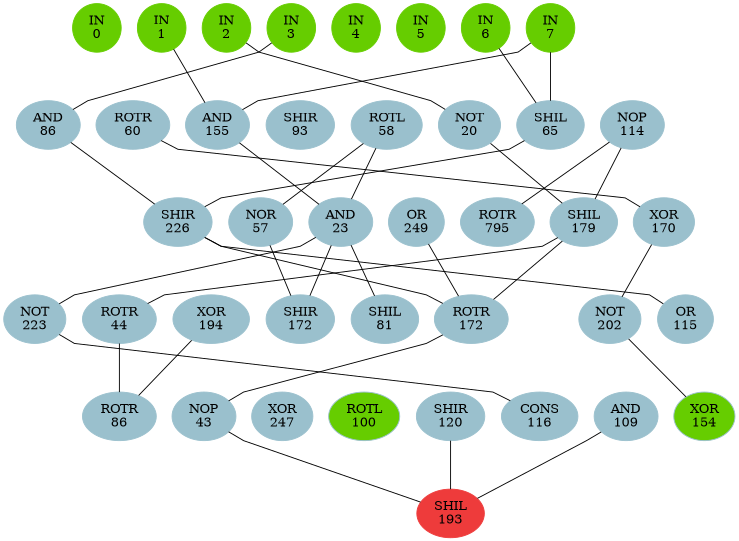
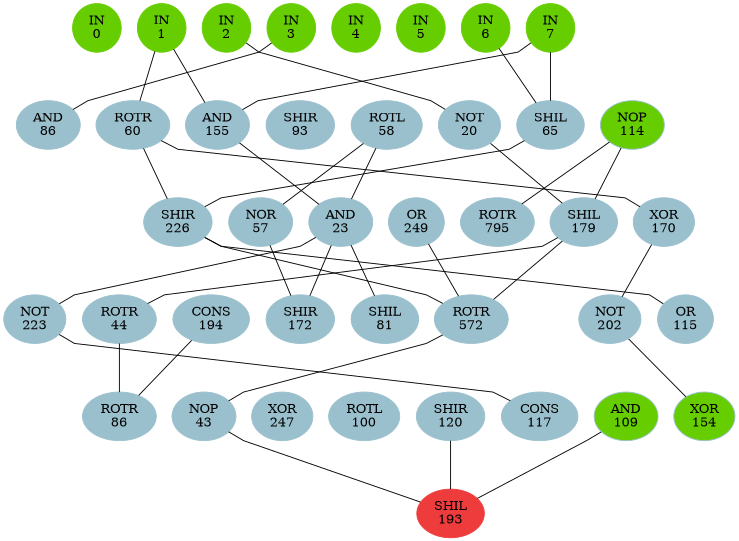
edge "IN 1" -- "ROTR 60": added
node "NOP 114": fillcolor lightblue3 -> chartreuse3
edge "AND 86" -- "SHIR 226": now "ROTR 60" -- "SHIR 226"
node "XOR 194": label "XOR 194" -> "CONS 194"
node "ROTR 172": label "ROTR 172" -> "ROTR 572"
node "ROTL 100": fillcolor chartreuse3 -> lightblue3
node "CONS 116": label "CONS 116" -> "CONS 117"
node "AND 109": fillcolor lightblue3 -> chartreuse3
